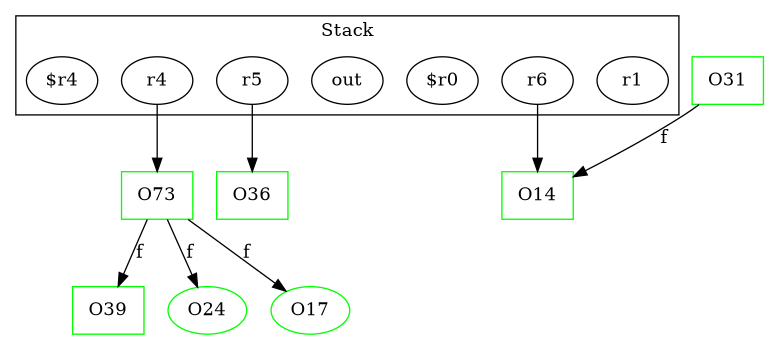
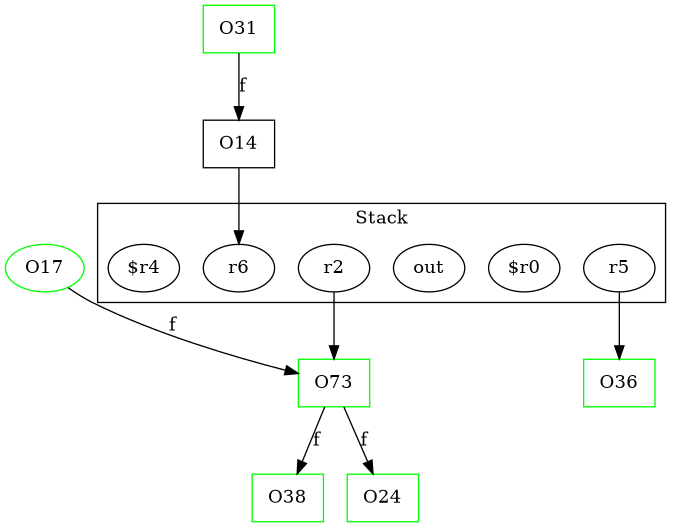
node "r4": label "r4" -> "r2"
node "r1": removed
edge "r6" -> "O14": reversed
node "O14": color green -> black
edge "O73" -> "O17": reversed
node "O39": label "O39" -> "O38"
node "O24": shape ellipse -> box
